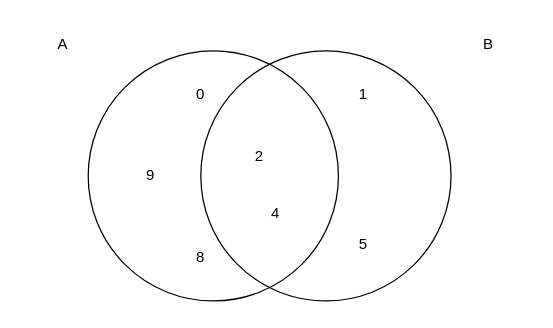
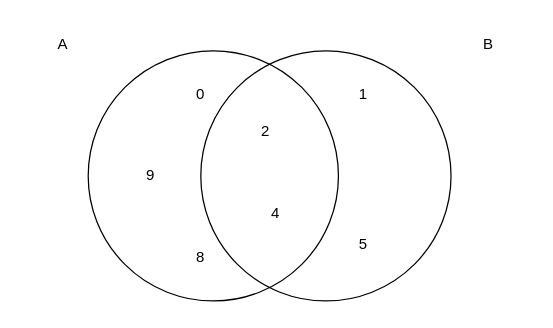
node "2": moved (259, 157) -> (266, 132)
